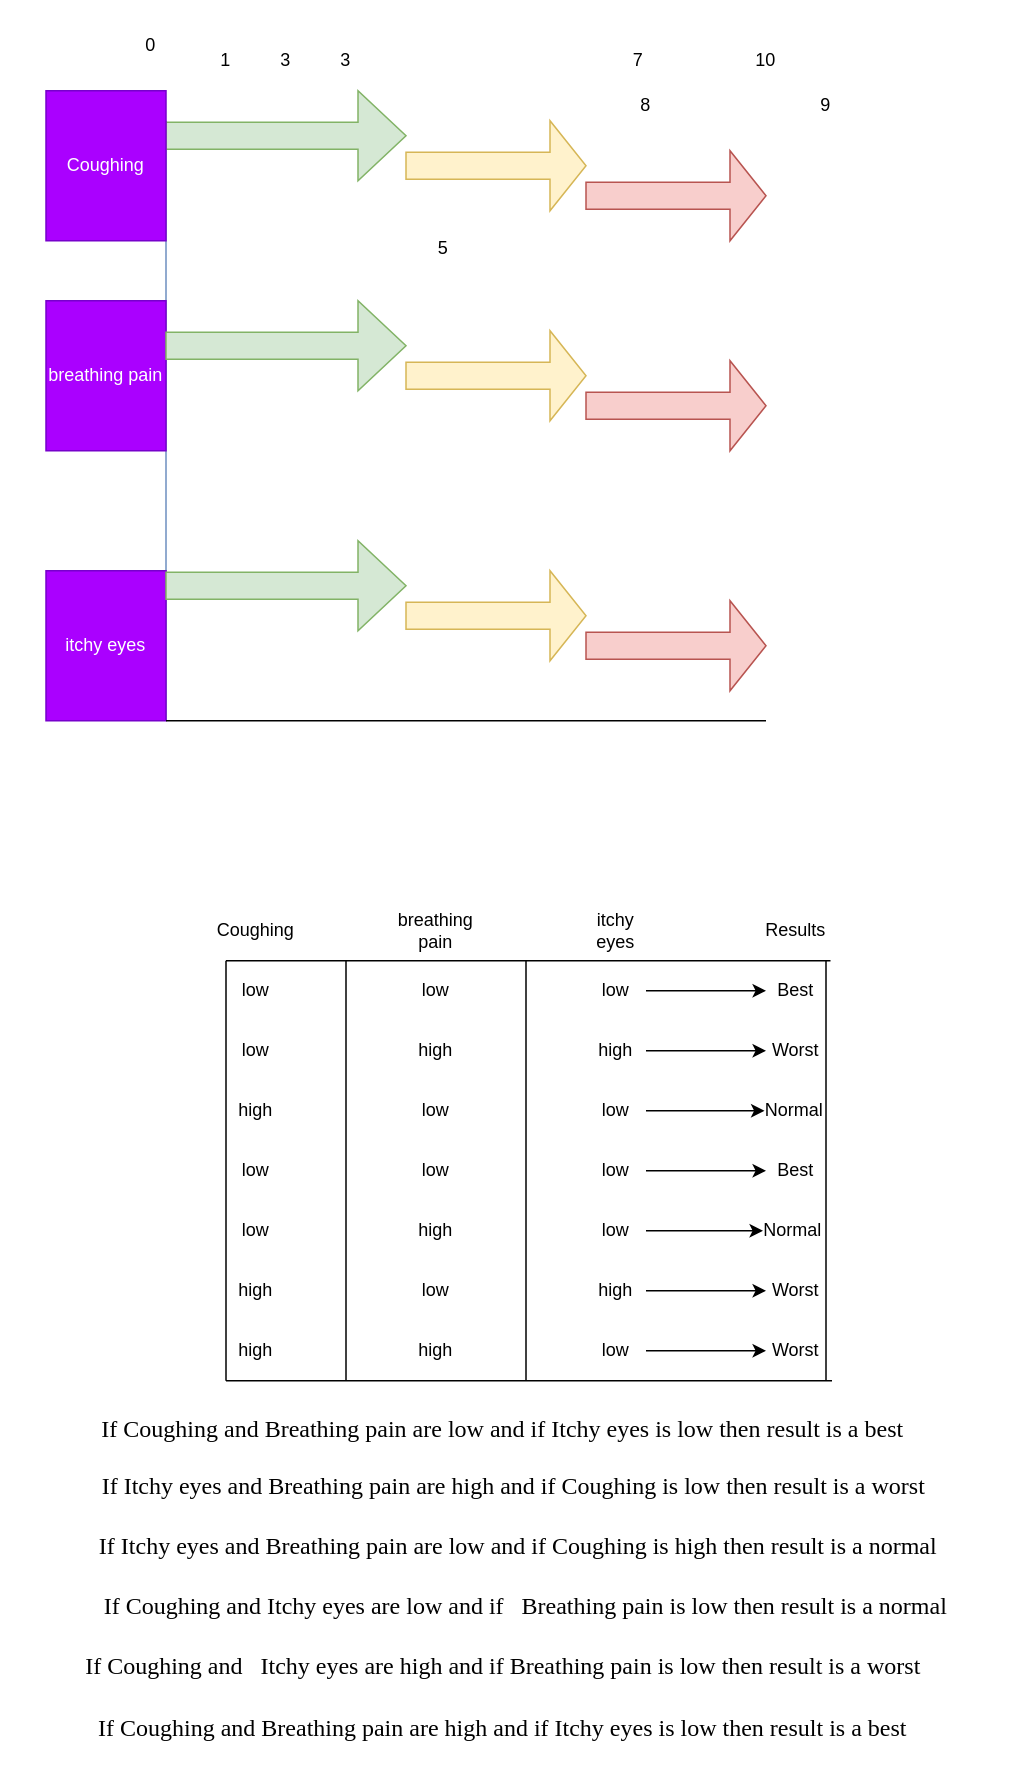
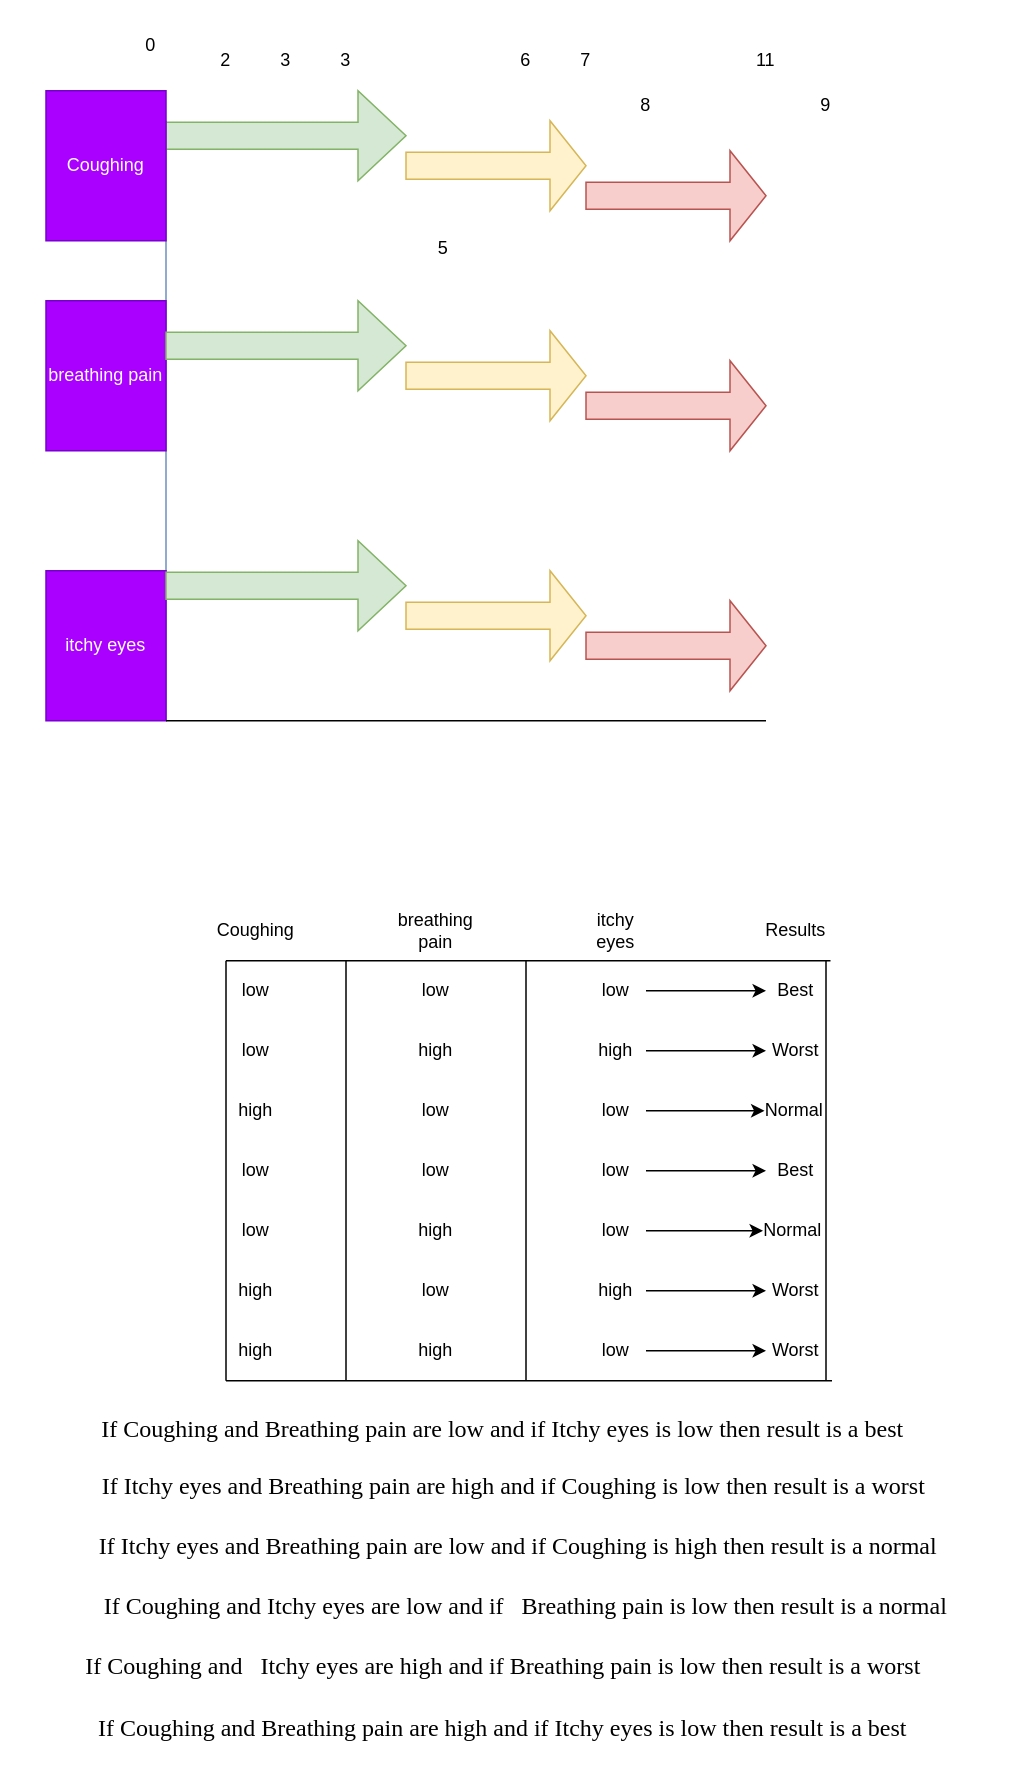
node "1": label "1" -> "2"
node "6": added
node "7": moved (638, 61) -> (586, 61)
node "10": label "10" -> "11"
